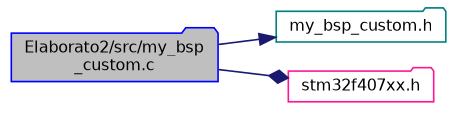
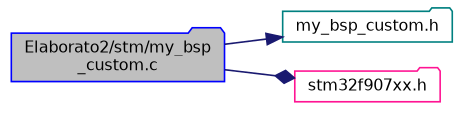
node "Elaborato2/src/my_bsp _custom.c": label "Elaborato2/src/my_bsp _custom.c" -> "Elaborato2/stm/my_bsp _custom.c"
node "stm32f407xx.h": label "stm32f407xx.h" -> "stm32f907xx.h"
